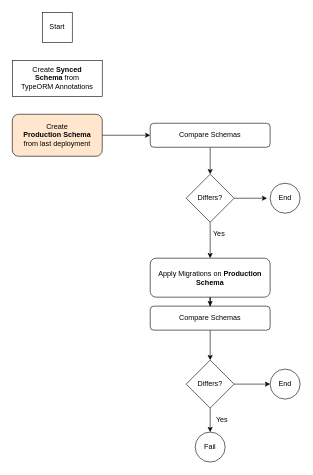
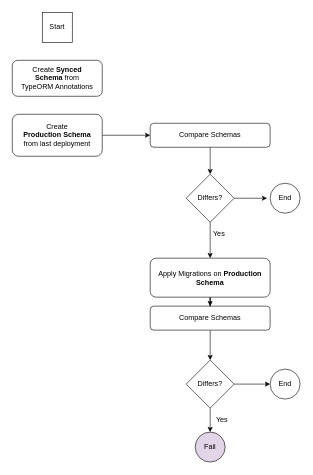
node "Create Synced Schema from TypeORM Annotations": shape rectangle -> rounded rectangle
node "Create Production Schema from last deployment": fillcolor #ffe6cc -> #ffffff
node "Fail": fillcolor #ffffff -> #e1d5e7
